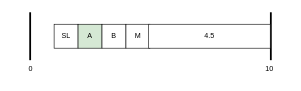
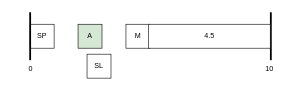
node "SP": added
node "SL": moved (66, 36) -> (99, 66)
node "B": removed
